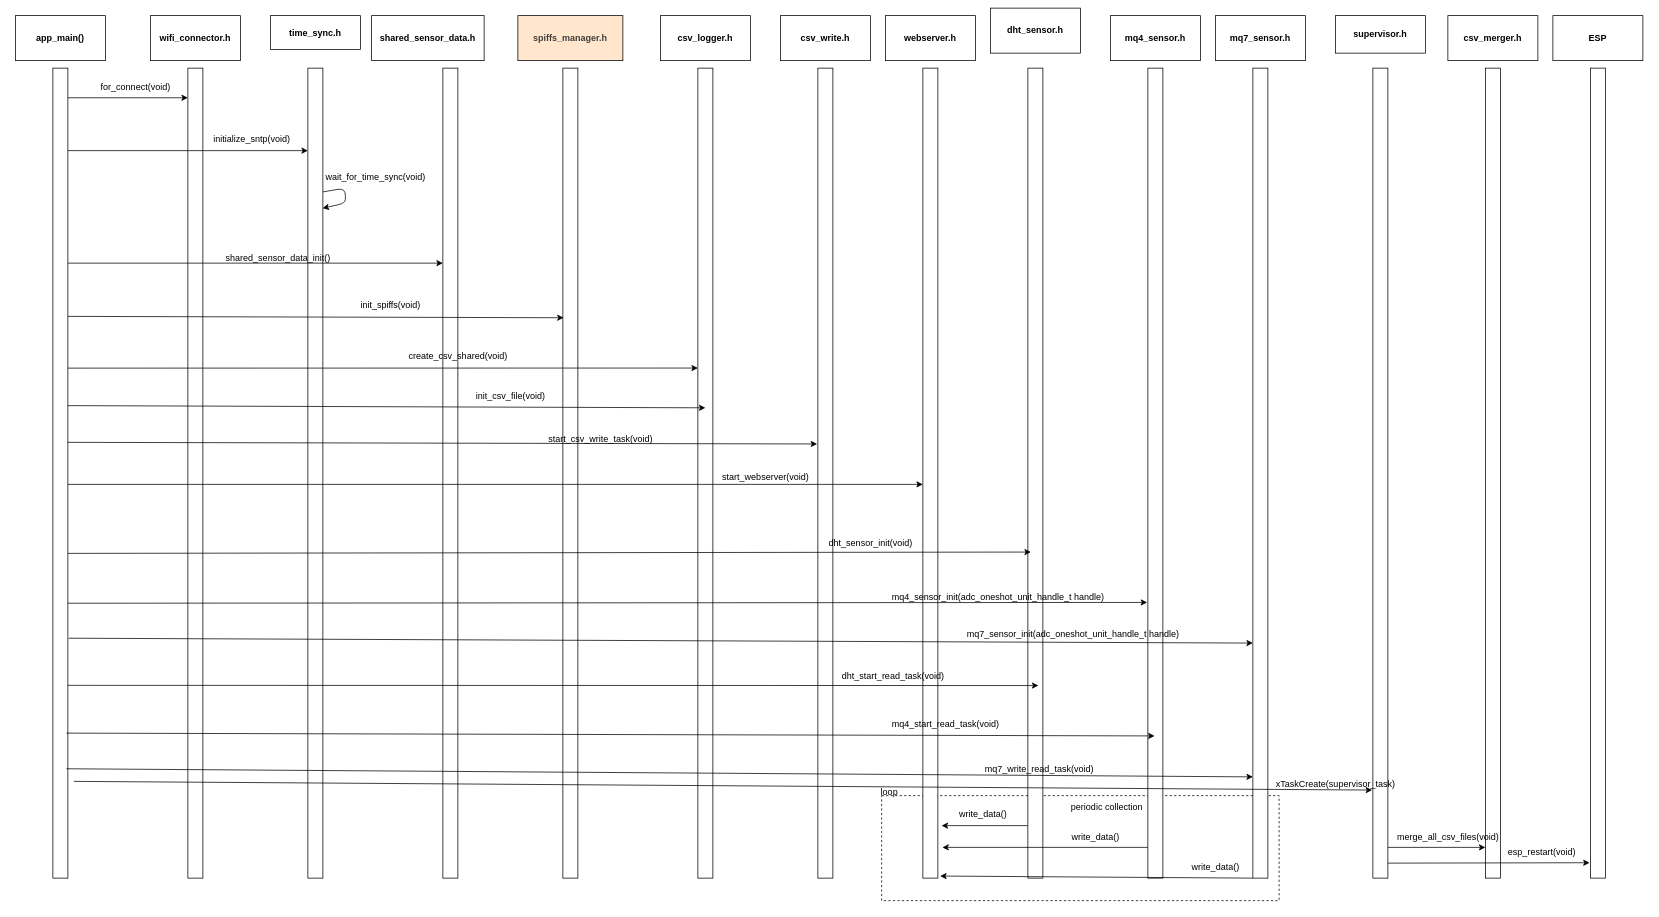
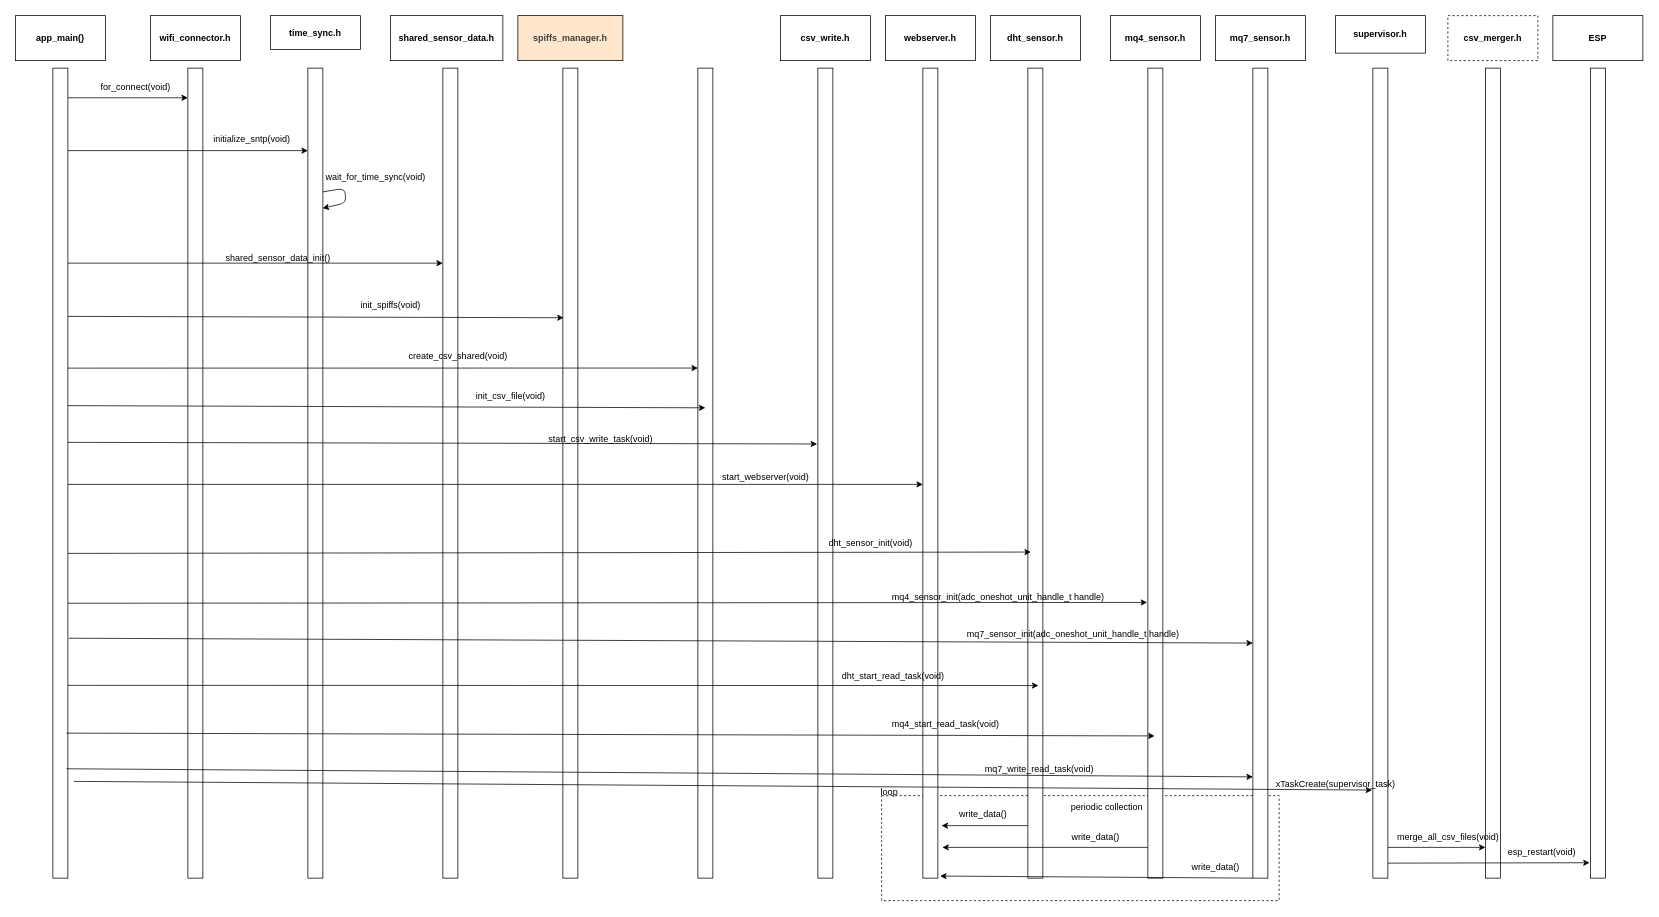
node "dht_sensor.h": moved (1035, 30) -> (1035, 38)
node "shared_sensor_data.h": moved (428, 38) -> (447, 38)
node "csv_logger.h": removed
node "csv_merger.h": style solid -> dashed
